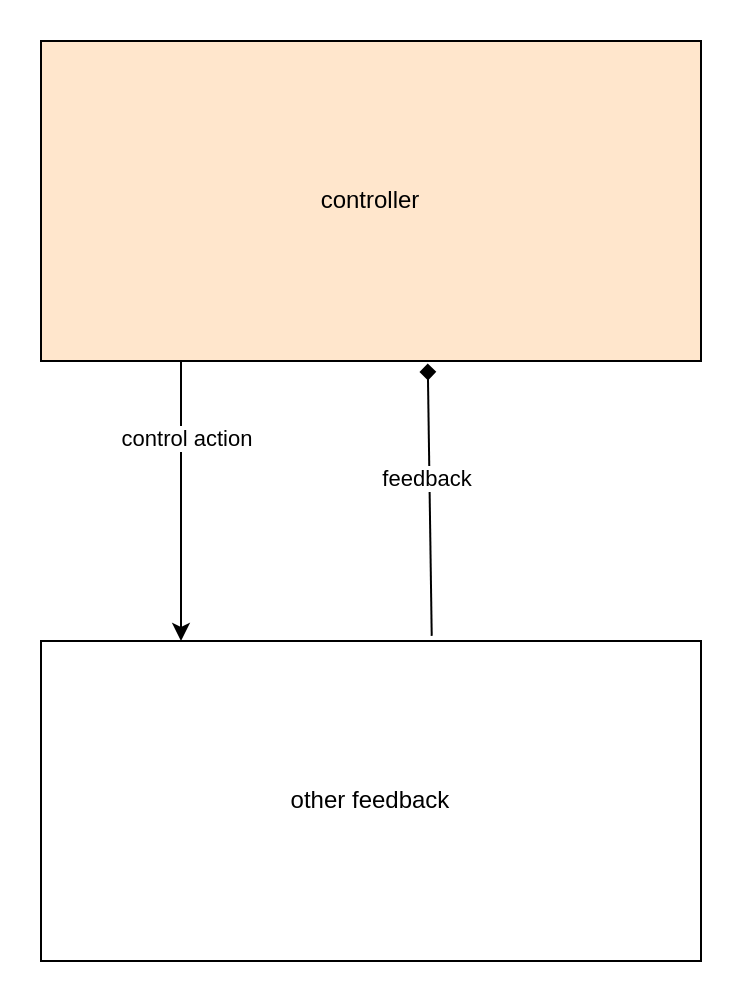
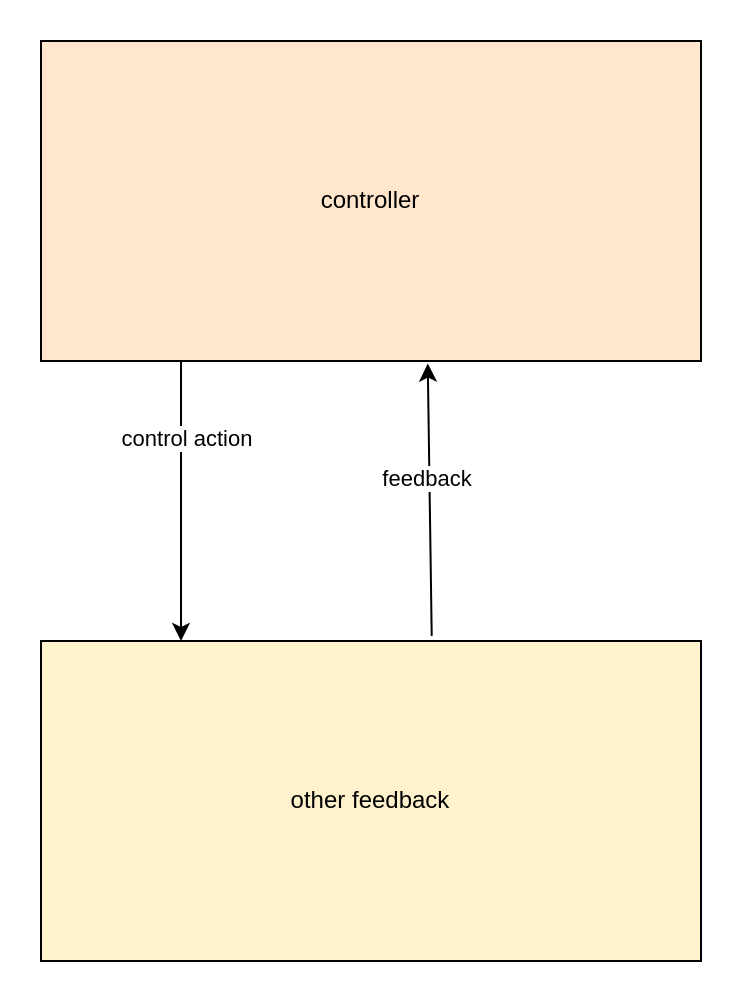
edge "other feedback" -> "controller": arrowhead diamond -> classic
node "other feedback": fillcolor #ffffff -> #fff2cc
